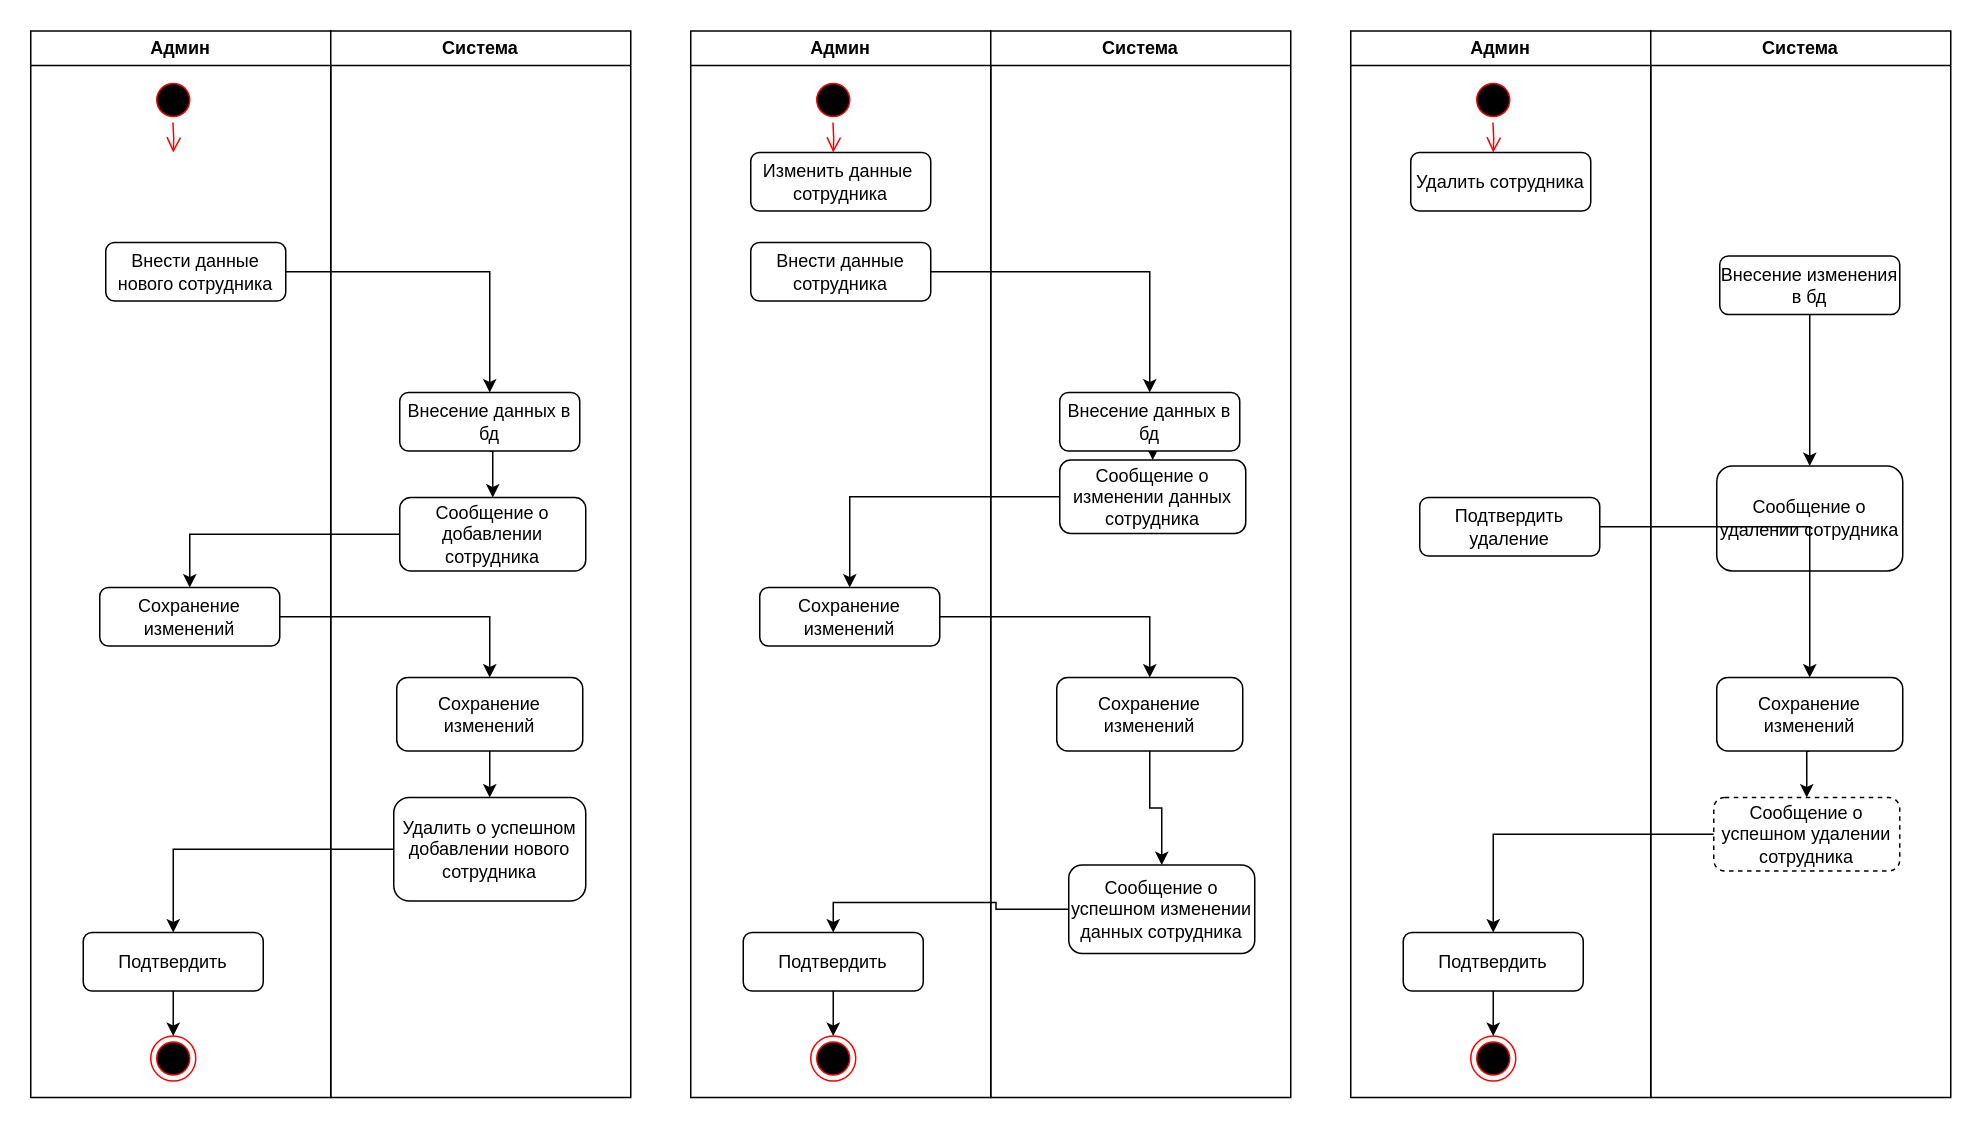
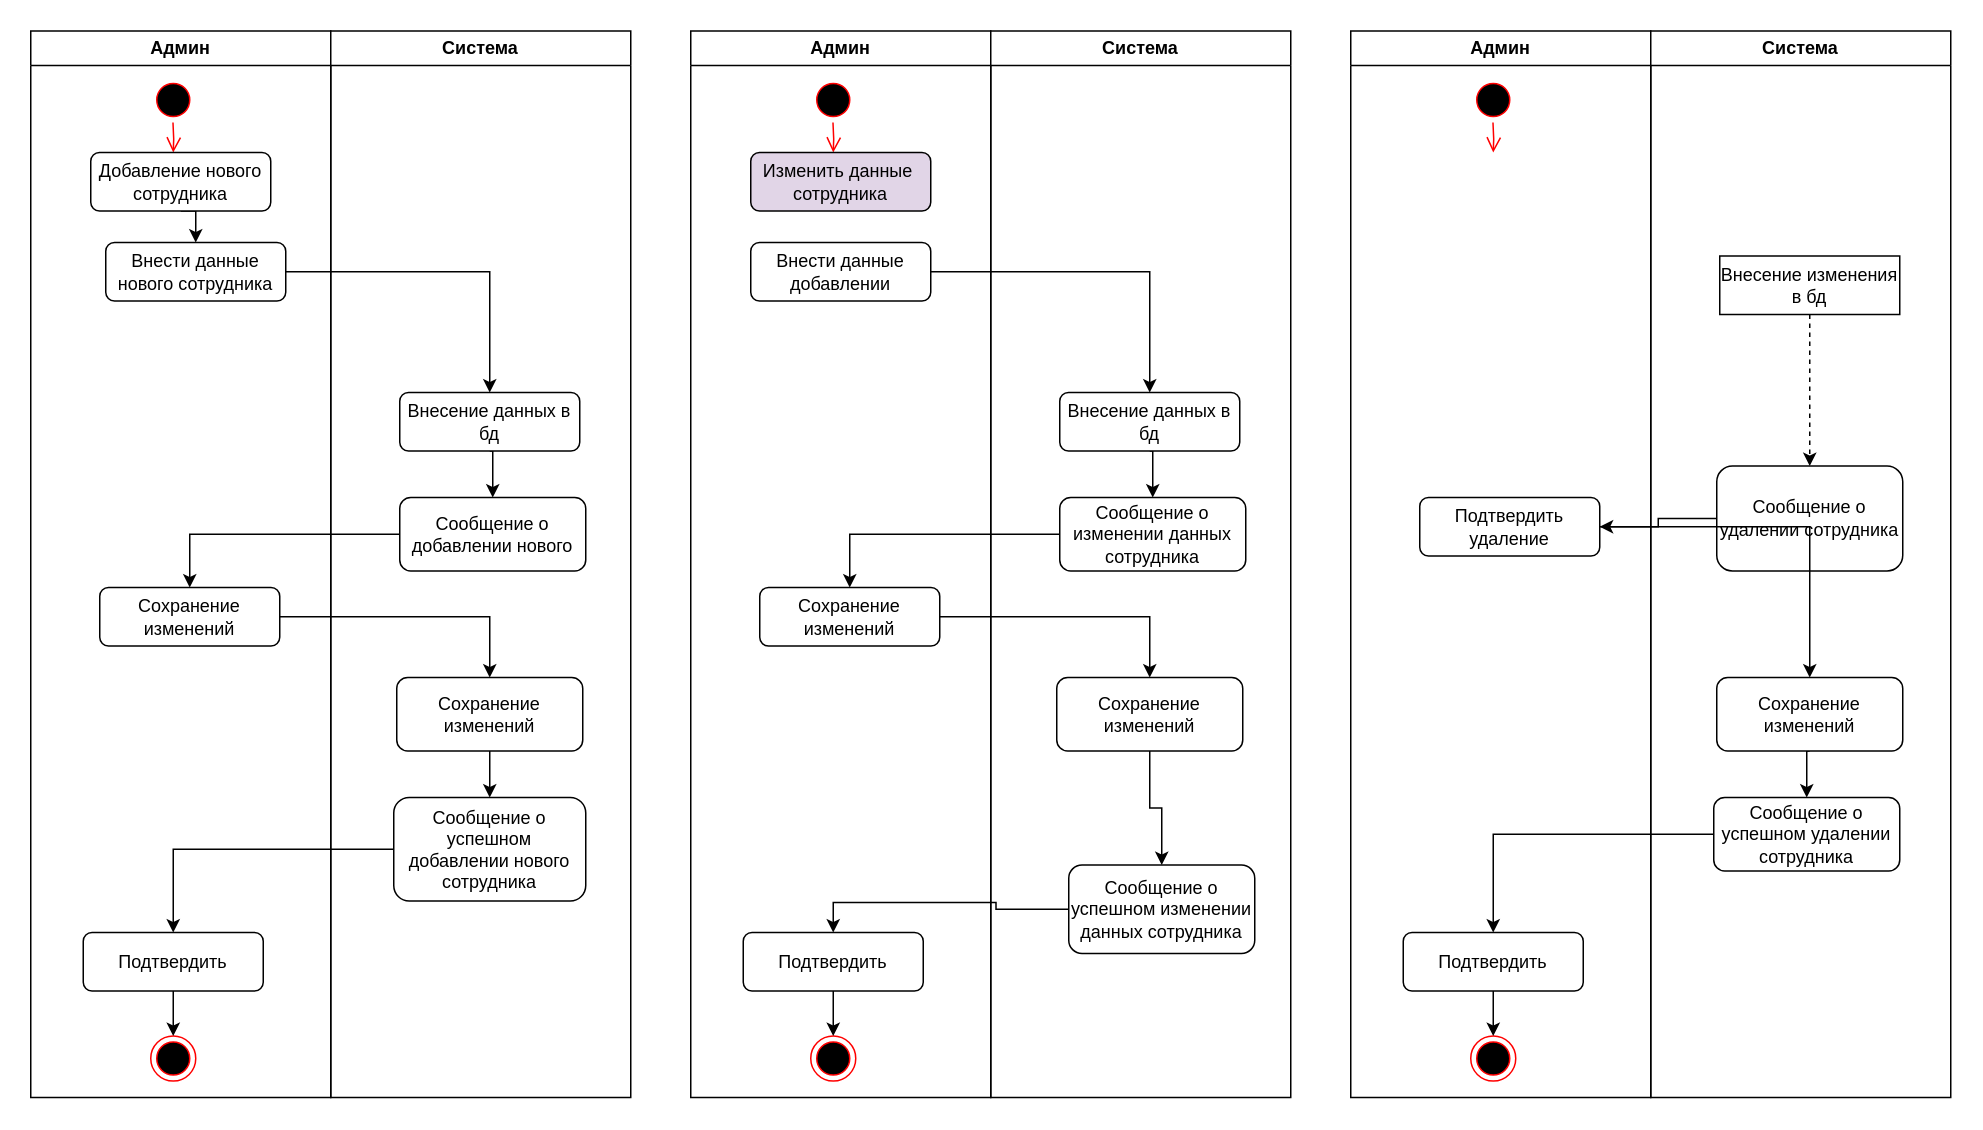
node "Добавление нового сотрудника": added
node "Изменить данные сотрудника": fillcolor #ffffff -> #e1d5e7
node "Удалить сотрудника": removed
edge "Добавление нового сотрудника" -> "Внести данные нового сотрудника": added
node "Внести данные сотрудника": label "Внести данные сотрудника" -> "Внести данные добавлении"
node "Внесение изменения в бд": shape rounded rectangle -> rectangle
edge "Внесение изменения в бд" -> "Сообщение о удалении сотрудника": style solid -> dashed
node "Сообщение о изменении данных сотрудника": moved (1153, 497) -> (1153, 534)
edge "Сообщение о удалении сотрудника" -> "Подтвердить удаление": added
node "Сообщение о добавлении сотрудника": label "Сообщение о добавлении сотрудника" -> "Сообщение о добавлении нового"
node "Сообщение о успешном удалении сотрудника": style dashed -> solid
node "Удалить о успешном добавлении нового сотрудника": label "Удалить о успешном добавлении нового сотрудника" -> "Сообщение о успешном добавлении нового сотрудника"
